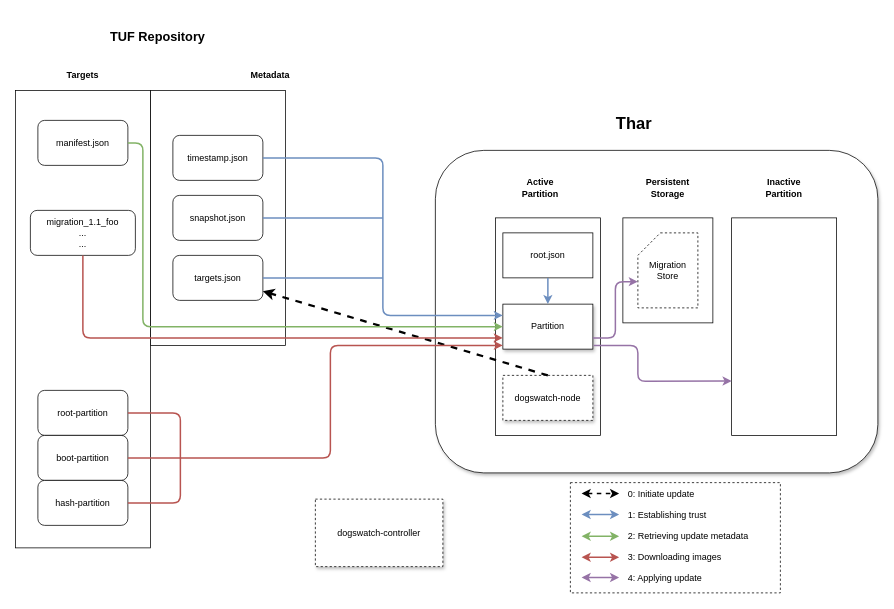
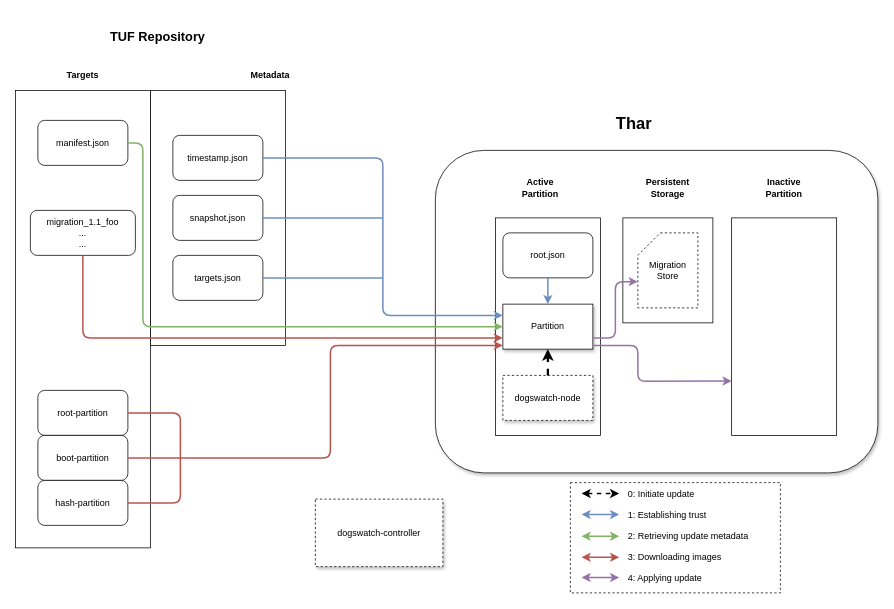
node "root.json": shape rectangle -> rounded rectangle
edge "dogswatch-node" -> "targets.json": now "dogswatch-node" -> "Partition"
